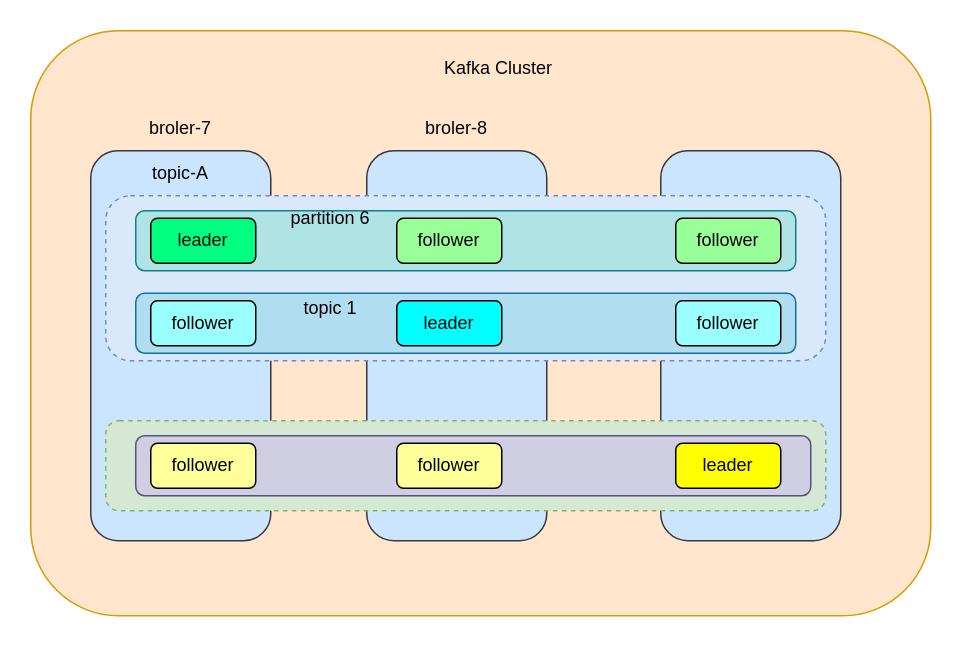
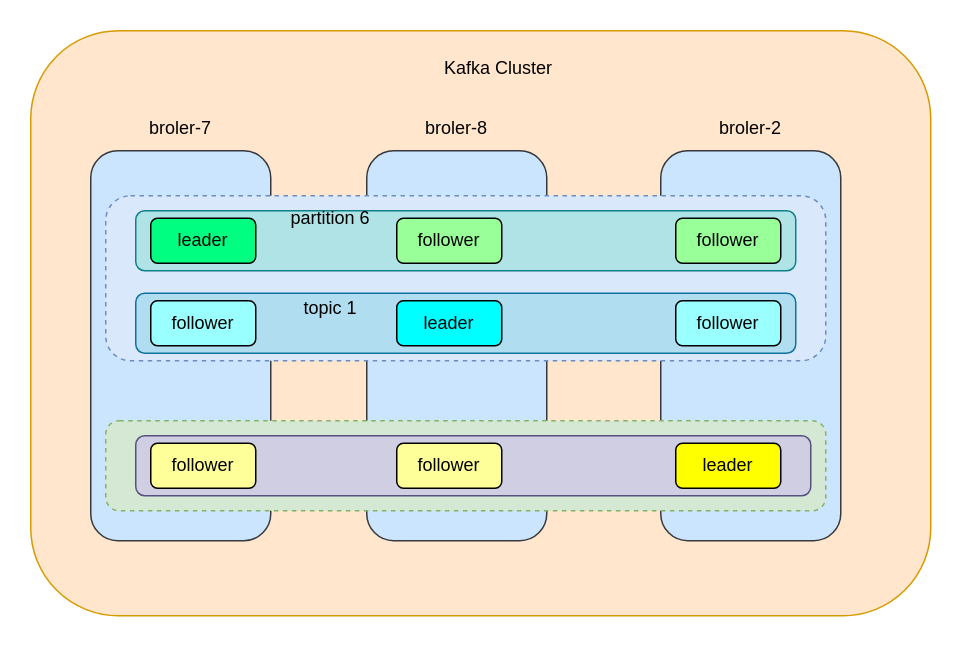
node "broler-2": added
node "topic-A": removed
